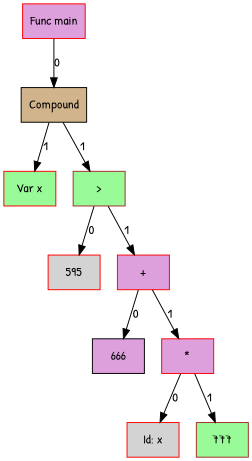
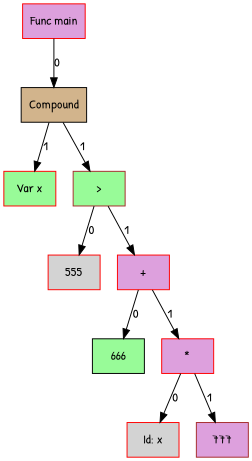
node "595": label "595" -> "555"
node "666": fillcolor plum -> palegreen
node "777": fillcolor palegreen -> plum
